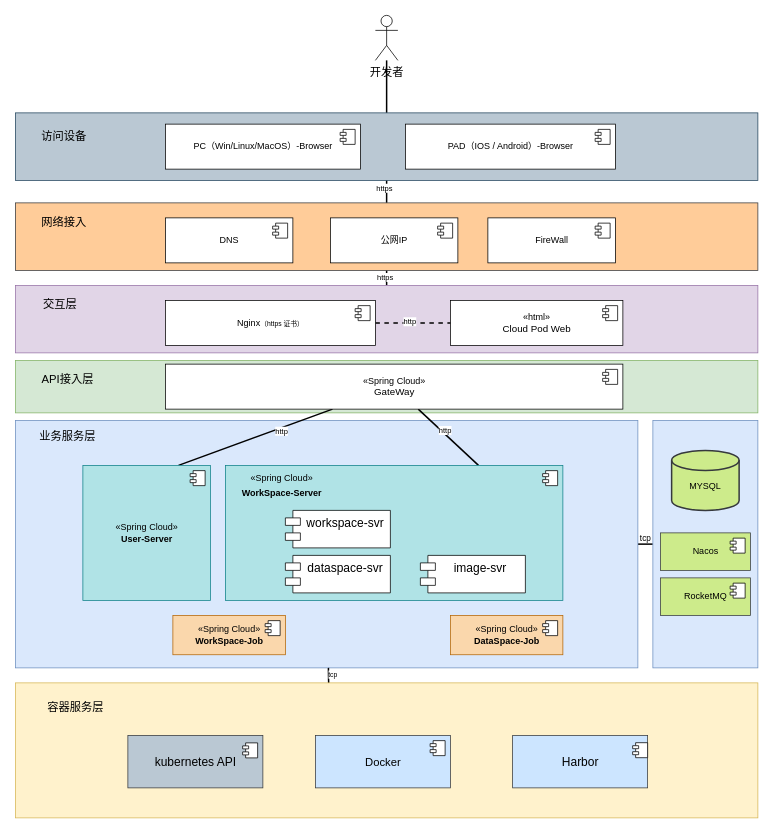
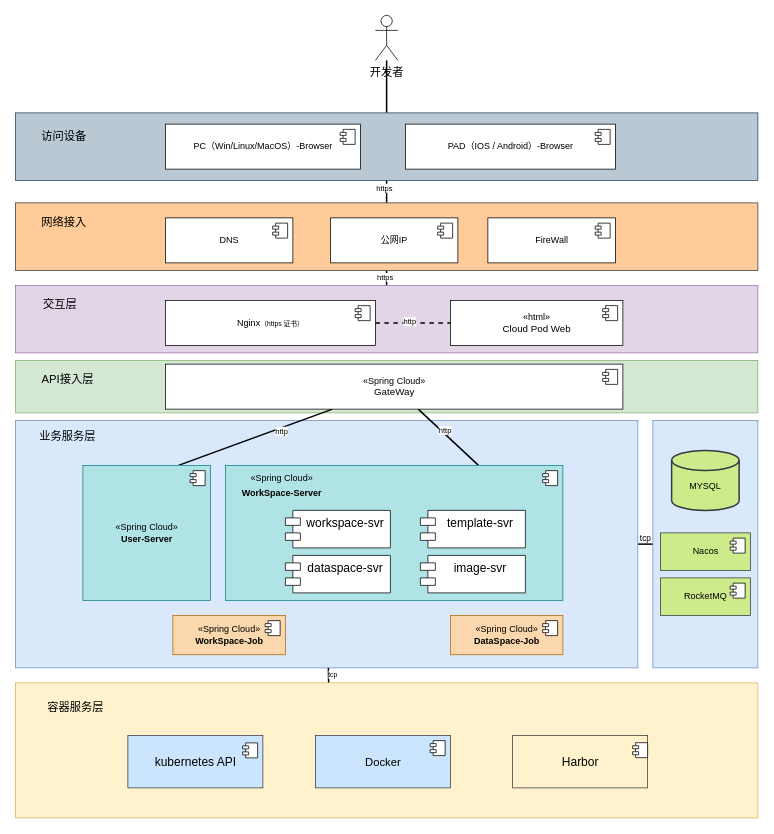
node "template-svr": added
node "kubernetes API": fillcolor #bac8d3 -> #cce5ff
node "Harbor": fillcolor #cce5ff -> #fff2cc
